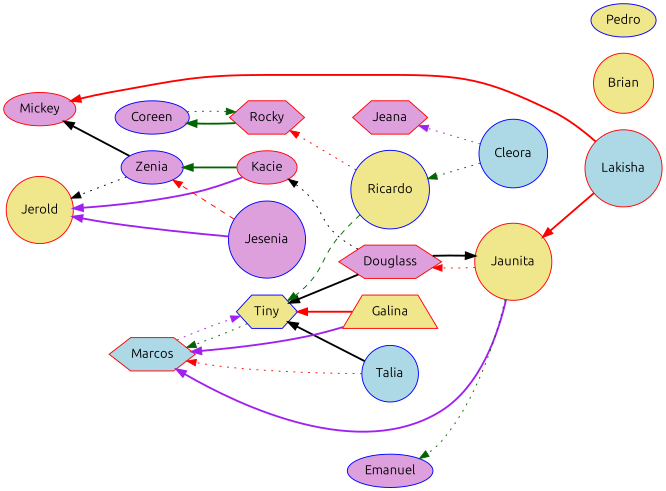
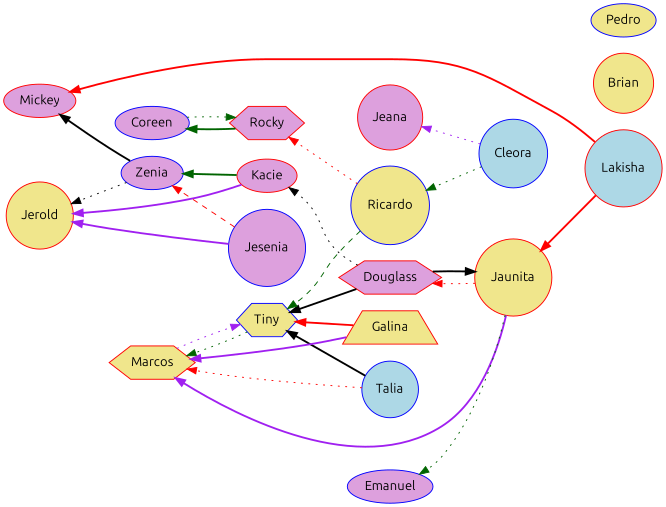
node "Jeana": shape hexagon -> circle
node "Marcos": fillcolor lightblue -> khaki
